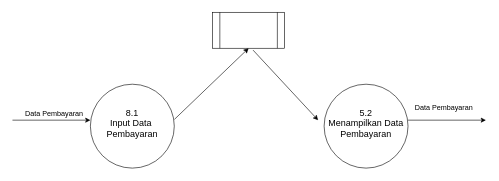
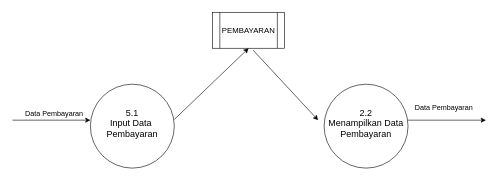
node "PEMBAYARAN": added
node "8.1 Input Data Pembayaran": label "8.1 Input Data Pembayaran" -> "5.1 Input Data Pembayaran"
node "5.2 Menampilkan Data Pembayaran": label "5.2 Menampilkan Data Pembayaran" -> "2.2 Menampilkan Data Pembayaran"
